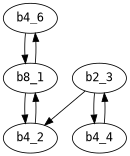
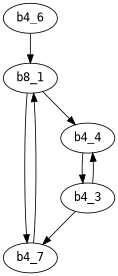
edge "b8_1" -> "b4_6": now "b8_1" -> "b4_4"
node "b2_3": label "b2_3" -> "b4_3"
node "b4_2": label "b4_2" -> "b4_7"
